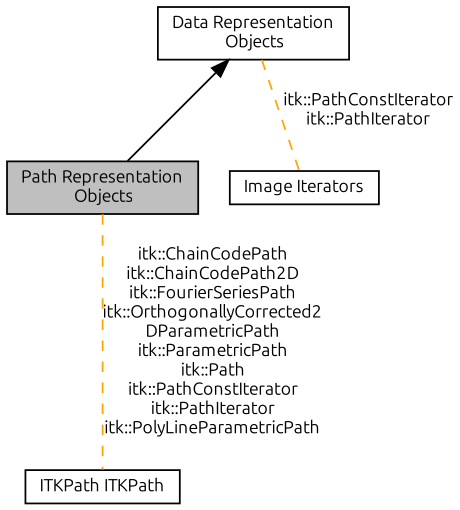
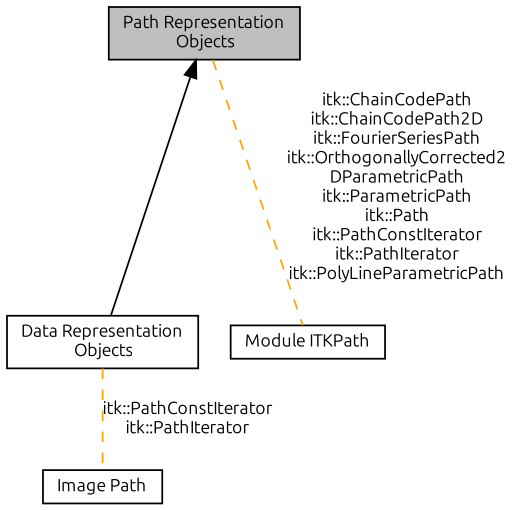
edge "Path Representation Objects" -> "Data Representation Objects": reversed
node "Image Iterators": label "Image Iterators" -> "Image Path"
node "ITKPath ITKPath": label "ITKPath ITKPath" -> "Module ITKPath"
